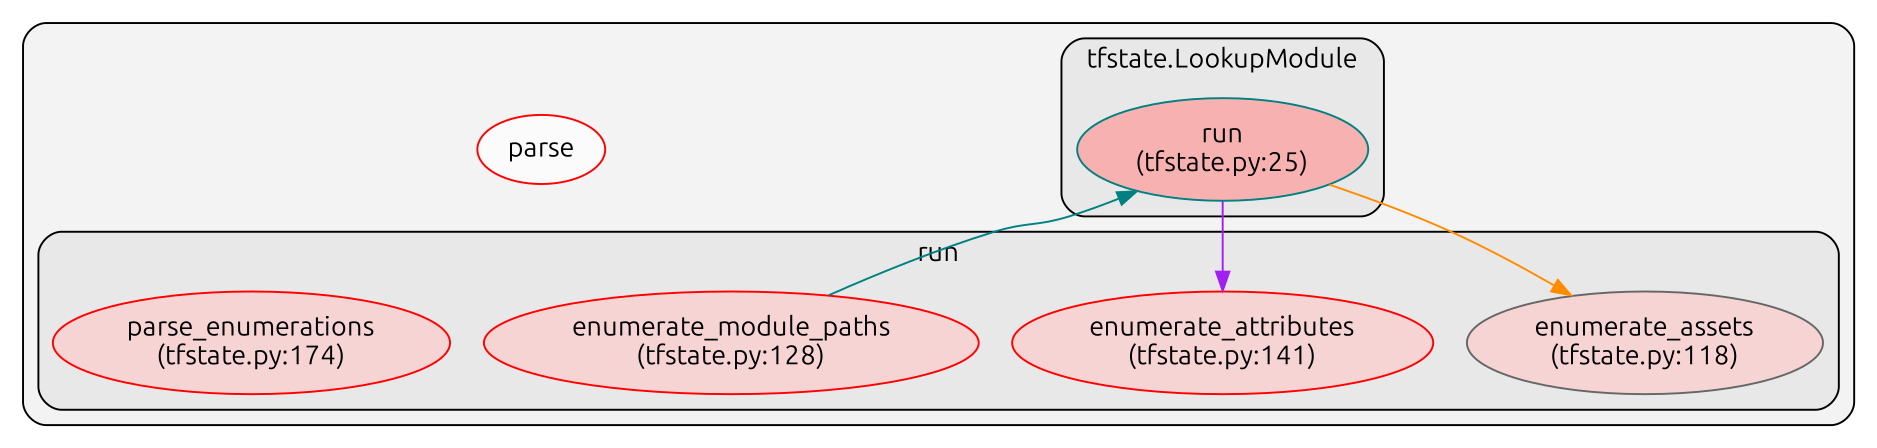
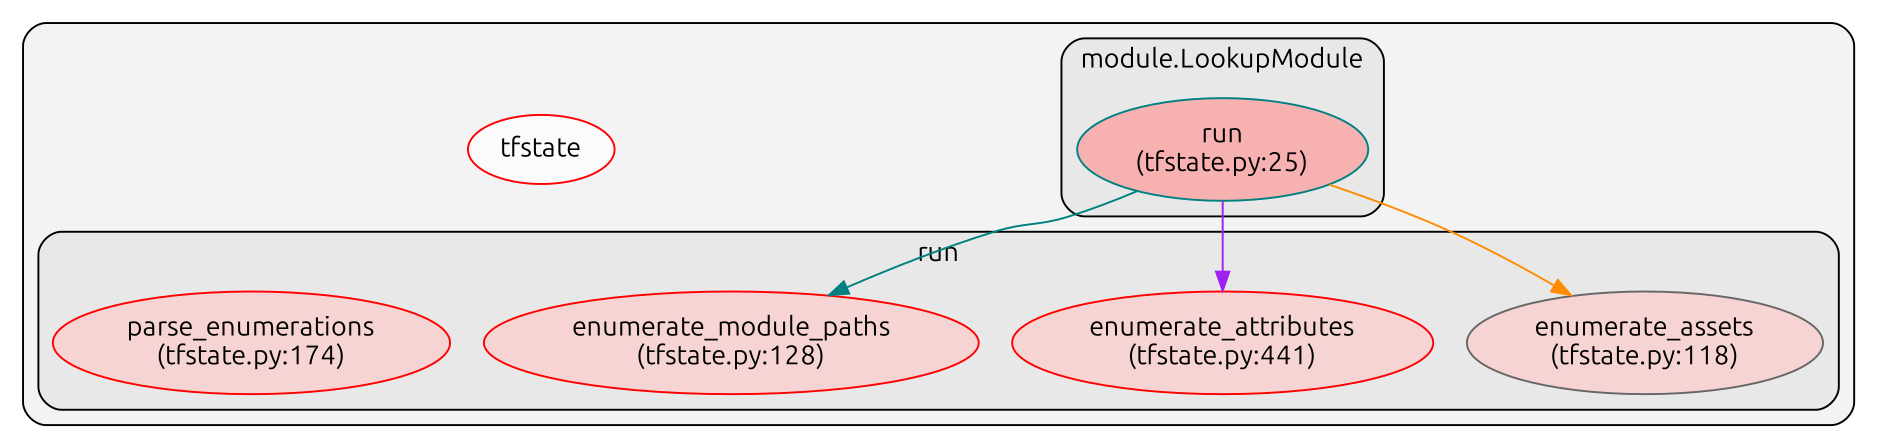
cluster "tfstate.LookupModule": label "tfstate.LookupModule" -> "module.LookupModule"
node "parse": label "parse" -> "tfstate"
edge "enumerate_module_paths (tfstate.py:128)" -> "run (tfstate.py:25)": reversed
node "enumerate_attributes (tfstate.py:141)": label "enumerate_attributes (tfstate.py:141)" -> "enumerate_attributes (tfstate.py:441)"
